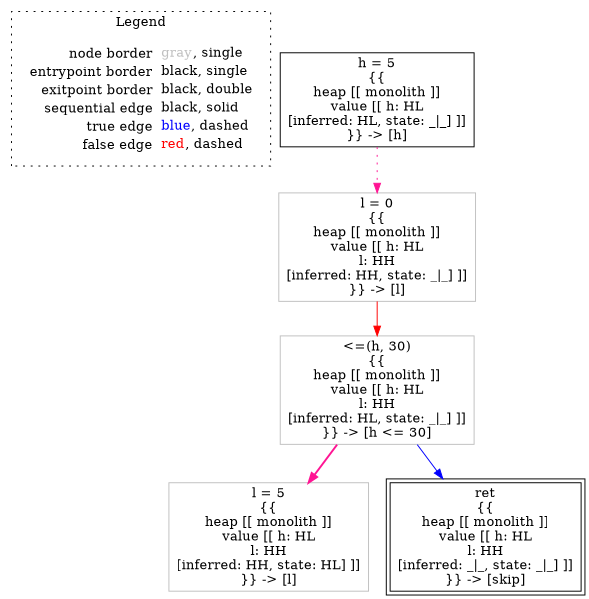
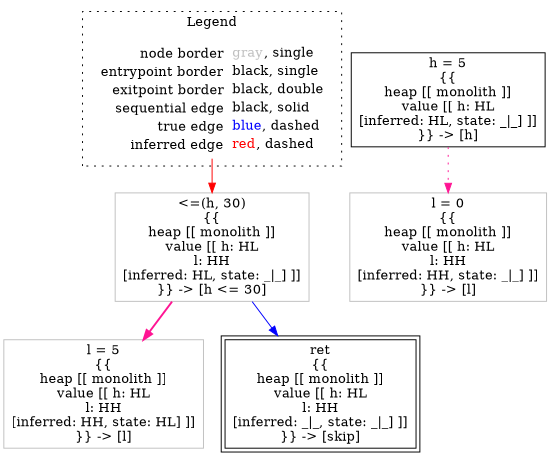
node "node border": text "false edge" -> "inferred edge"
edge "l = 0" -> "<=(h, 30)": now "node border" -> "<=(h, 30)"
